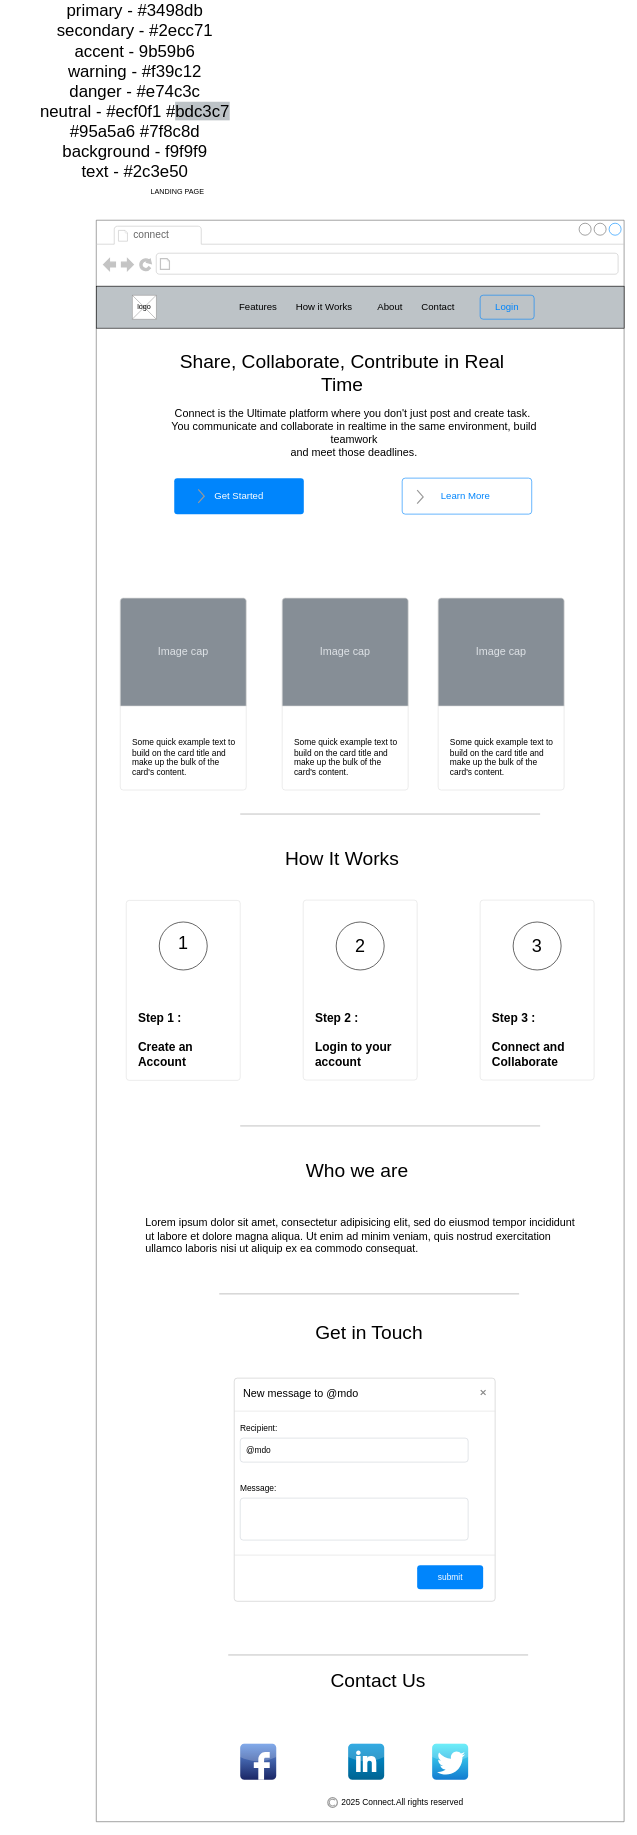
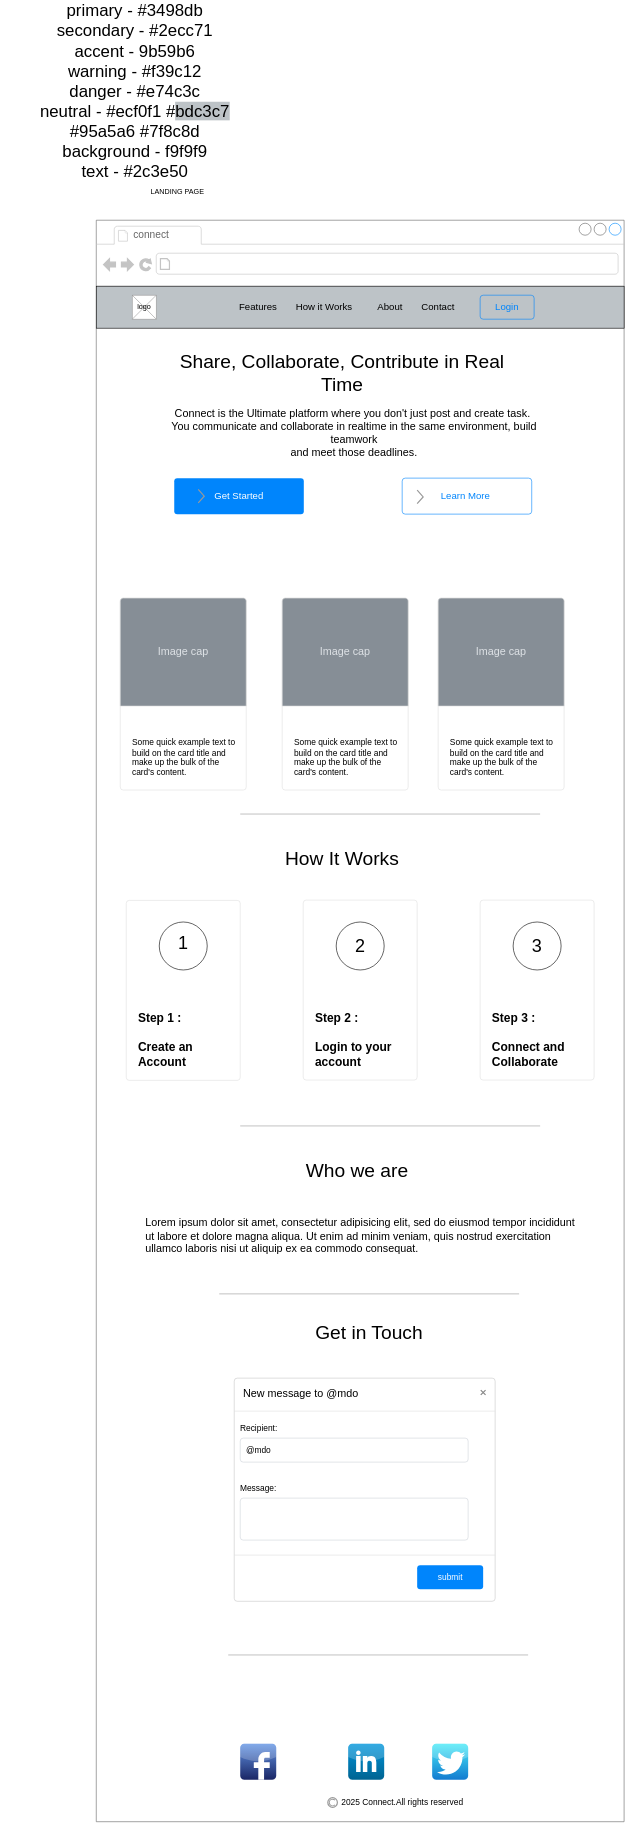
node "Contact Us": removed
